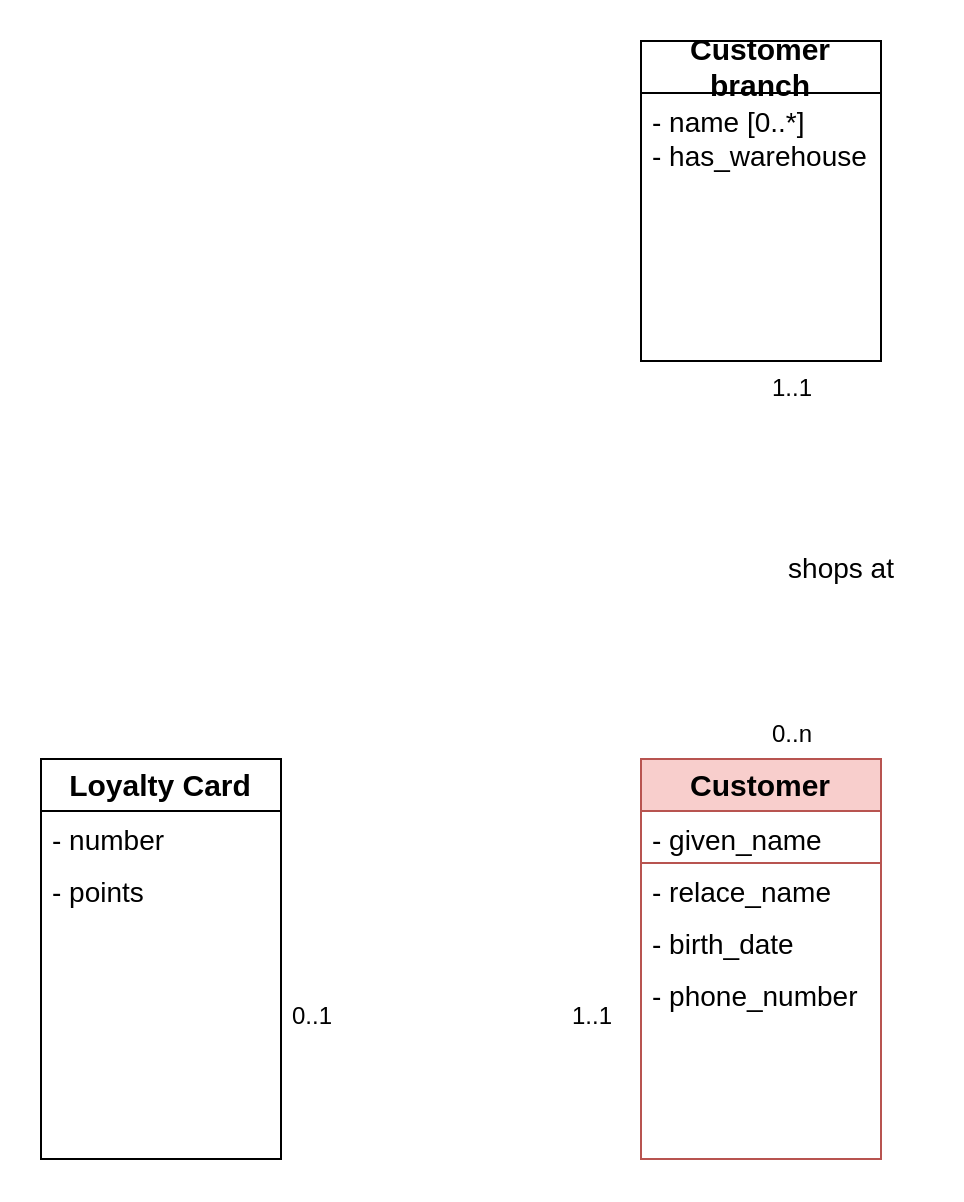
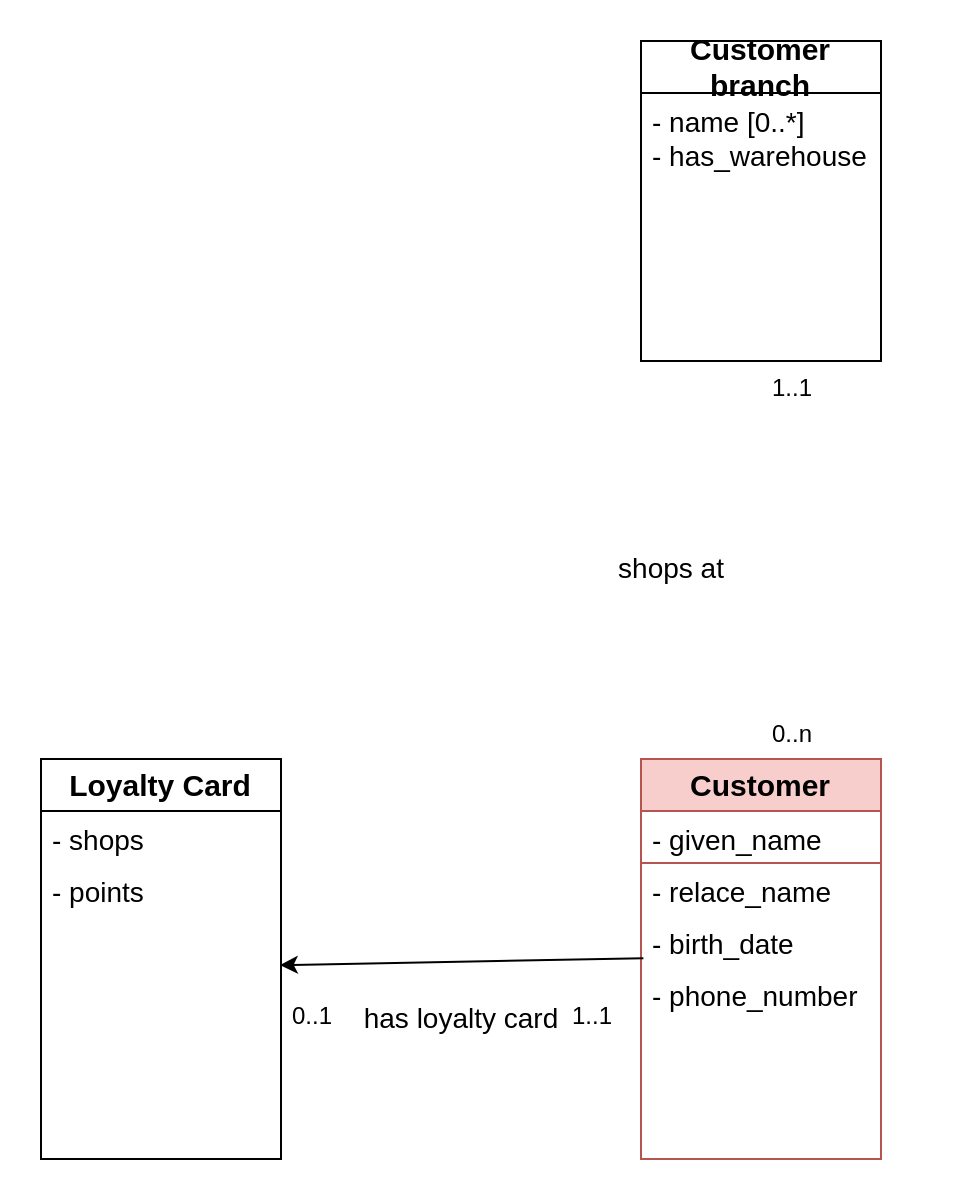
node "shops at": moved (841, 569) -> (671, 569)
node "- number": label "- number" -> "- shops"
edge "- phone_number" -> "- points": added
node "has loyalty card": added
